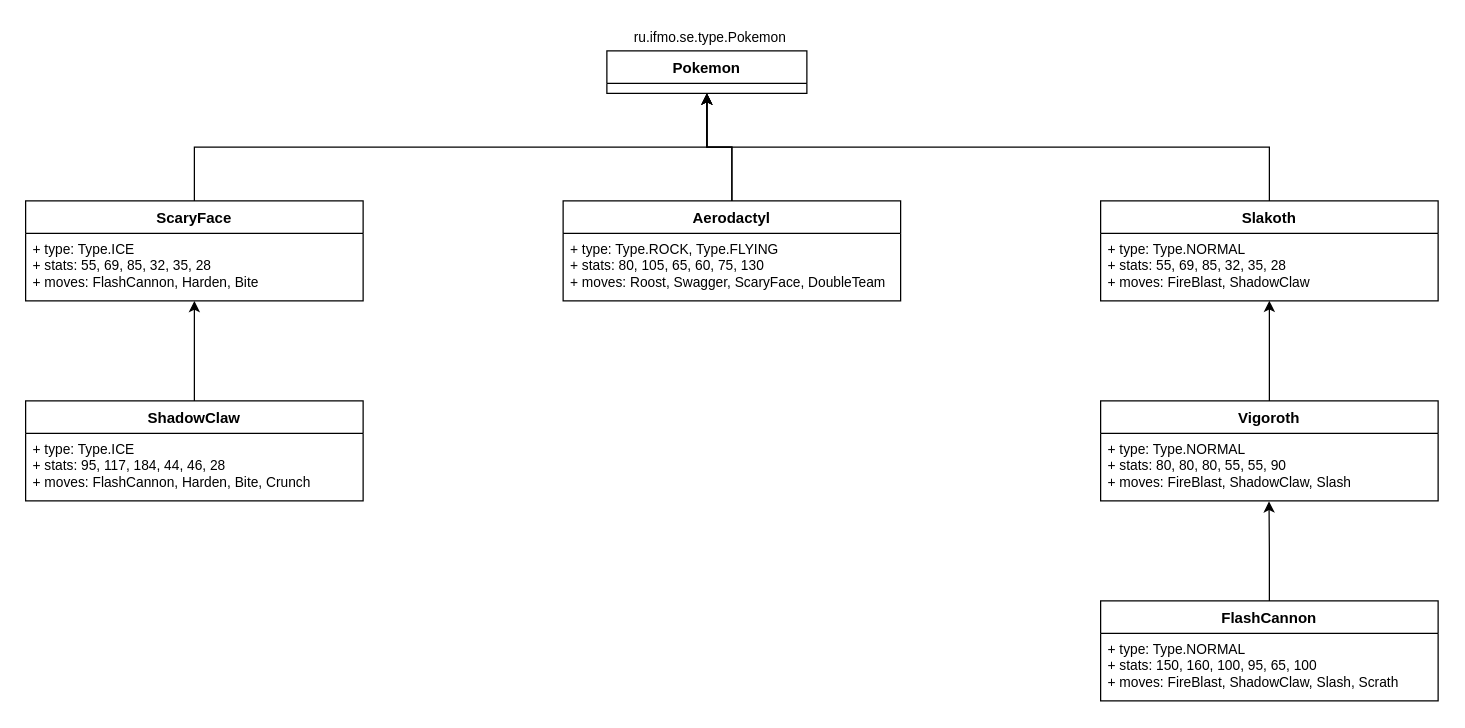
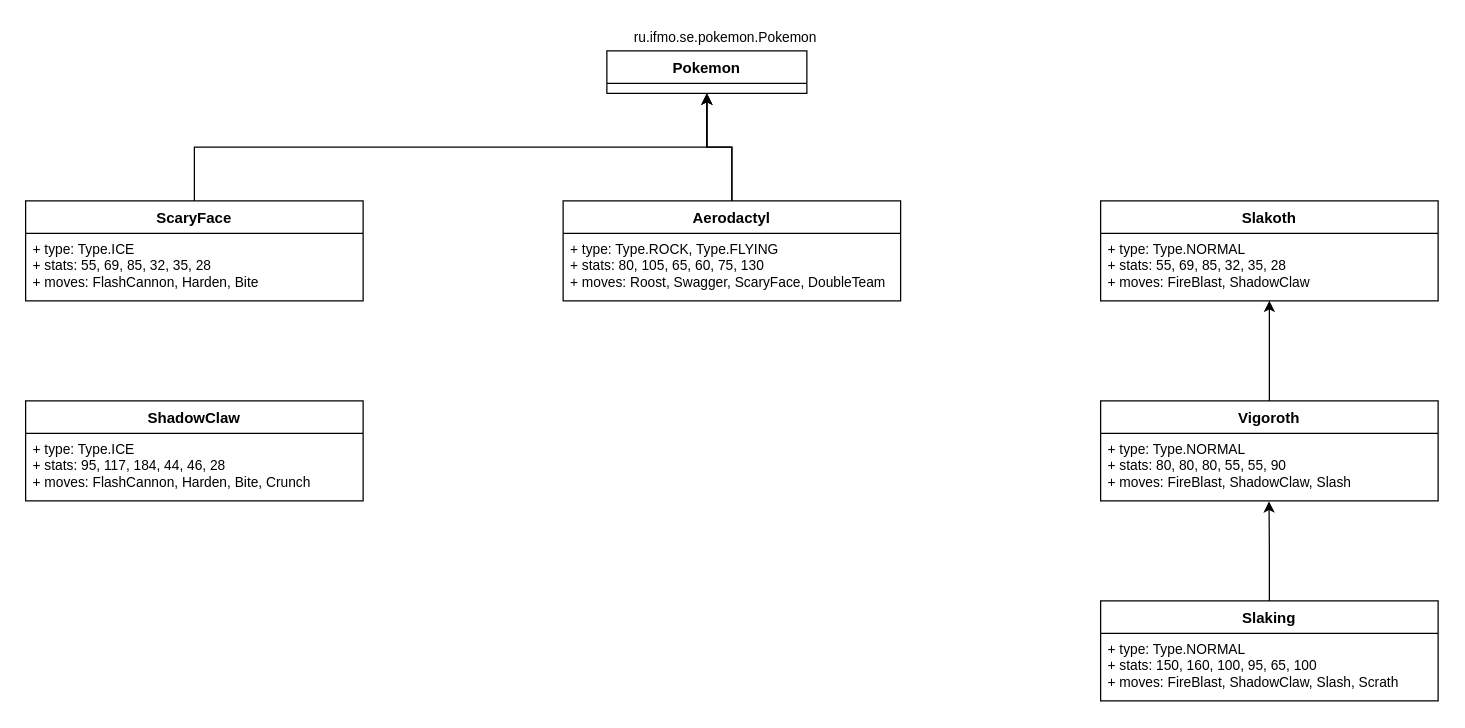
node "ru.ifmo.se.type.Pokemon": label "ru.ifmo.se.type.Pokemon" -> "ru.ifmo.se.pokemon.Pokemon"
edge "Slakoth" -> "Pokemon": removed
edge "ShadowClaw" -> "ScaryFace": removed
node "FlashCannon": label "FlashCannon" -> "Slaking"
